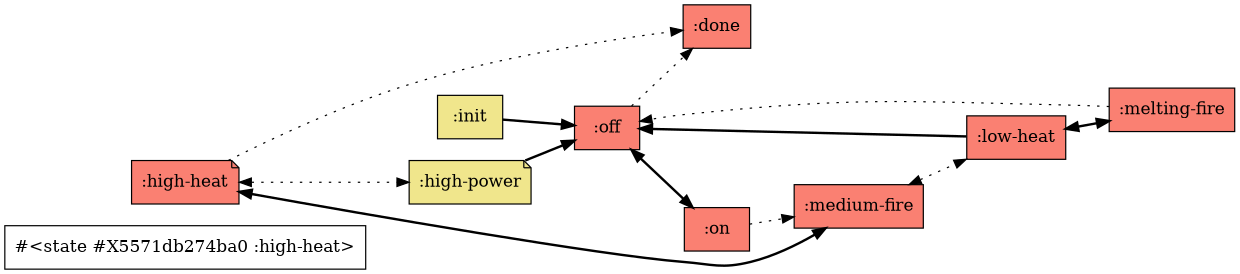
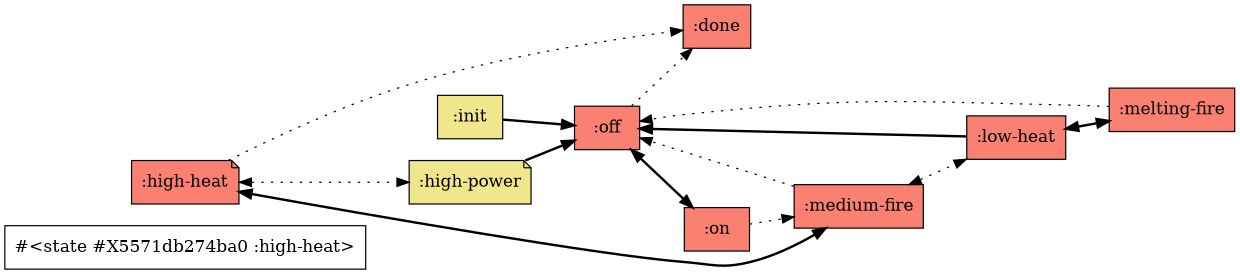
edge ":medium-fire" -> ":off": added
